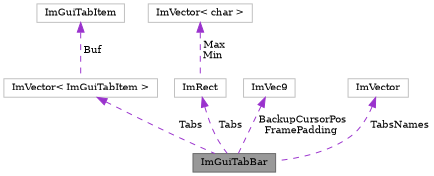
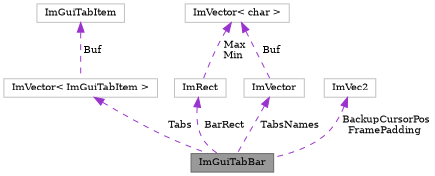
edge "ImVector" -> "ImVector< char >": added, label "Buf"
node "ImVec9": label "ImVec9" -> "ImVec2"
edge "ImGuiTabBar" -> "ImRect": label " Tabs" -> " BarRect"
